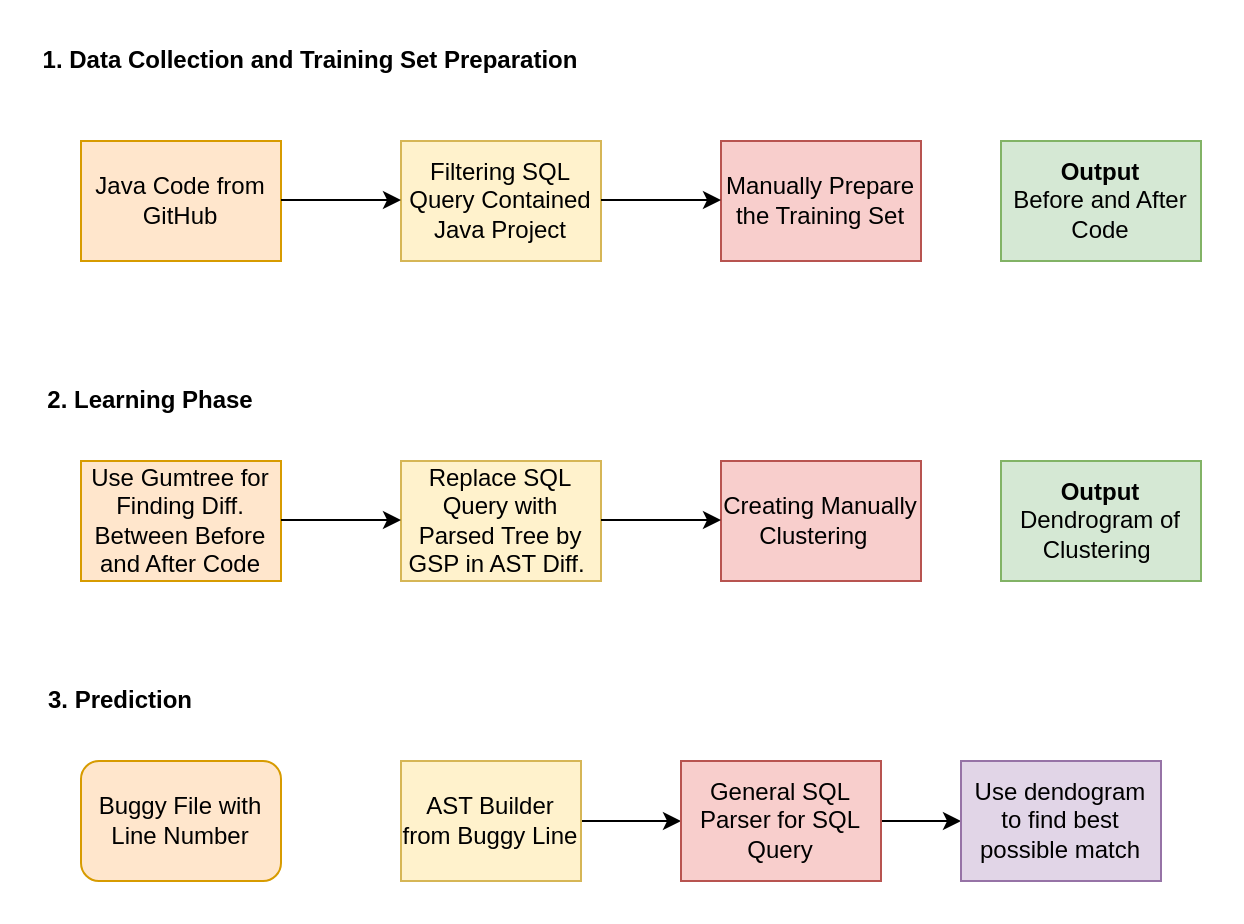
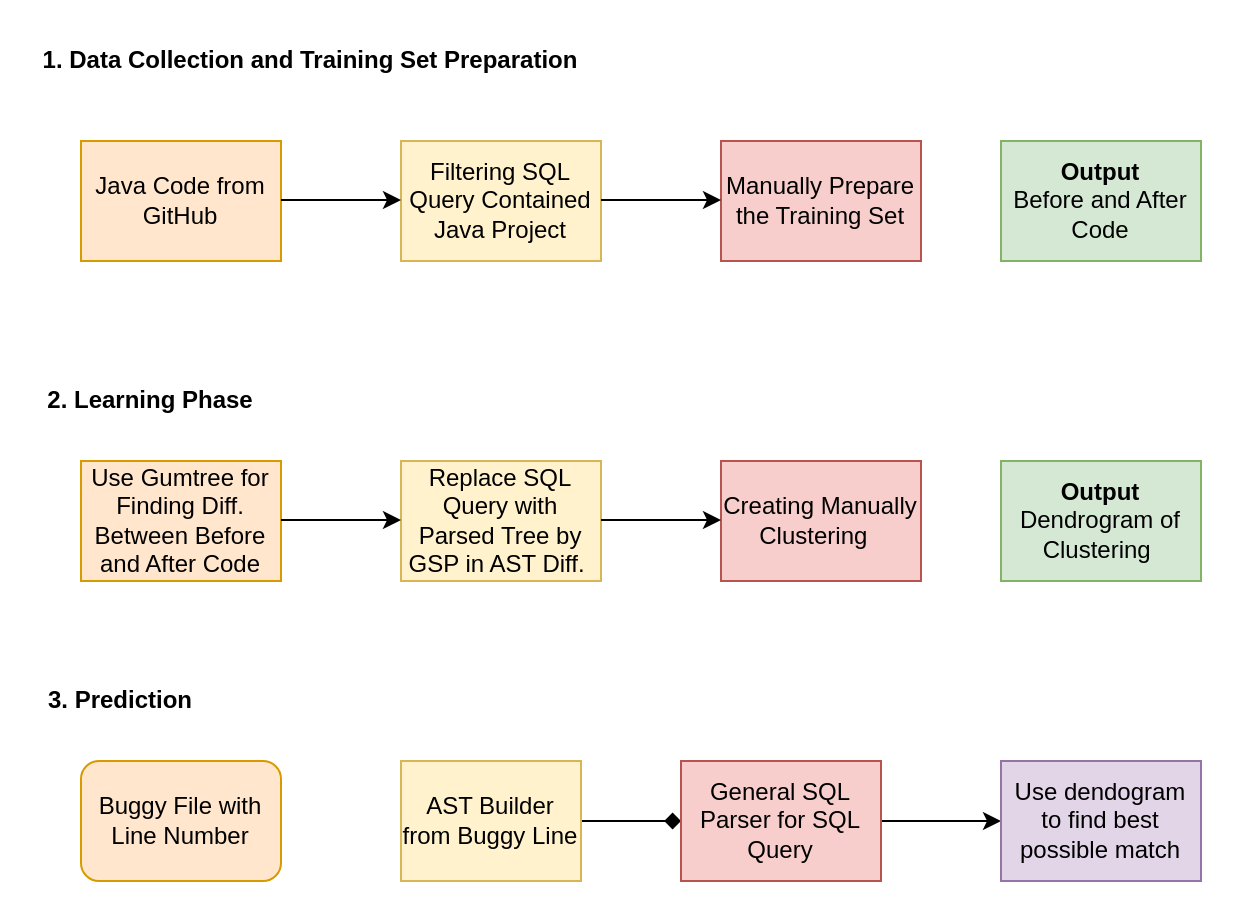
edge "AST Builder from Buggy Line" -> "General SQL Parser for SQL Query": arrowhead classic -> diamond
node "Use dendogram to find best possible match": moved (1061, 821) -> (1101, 821)
